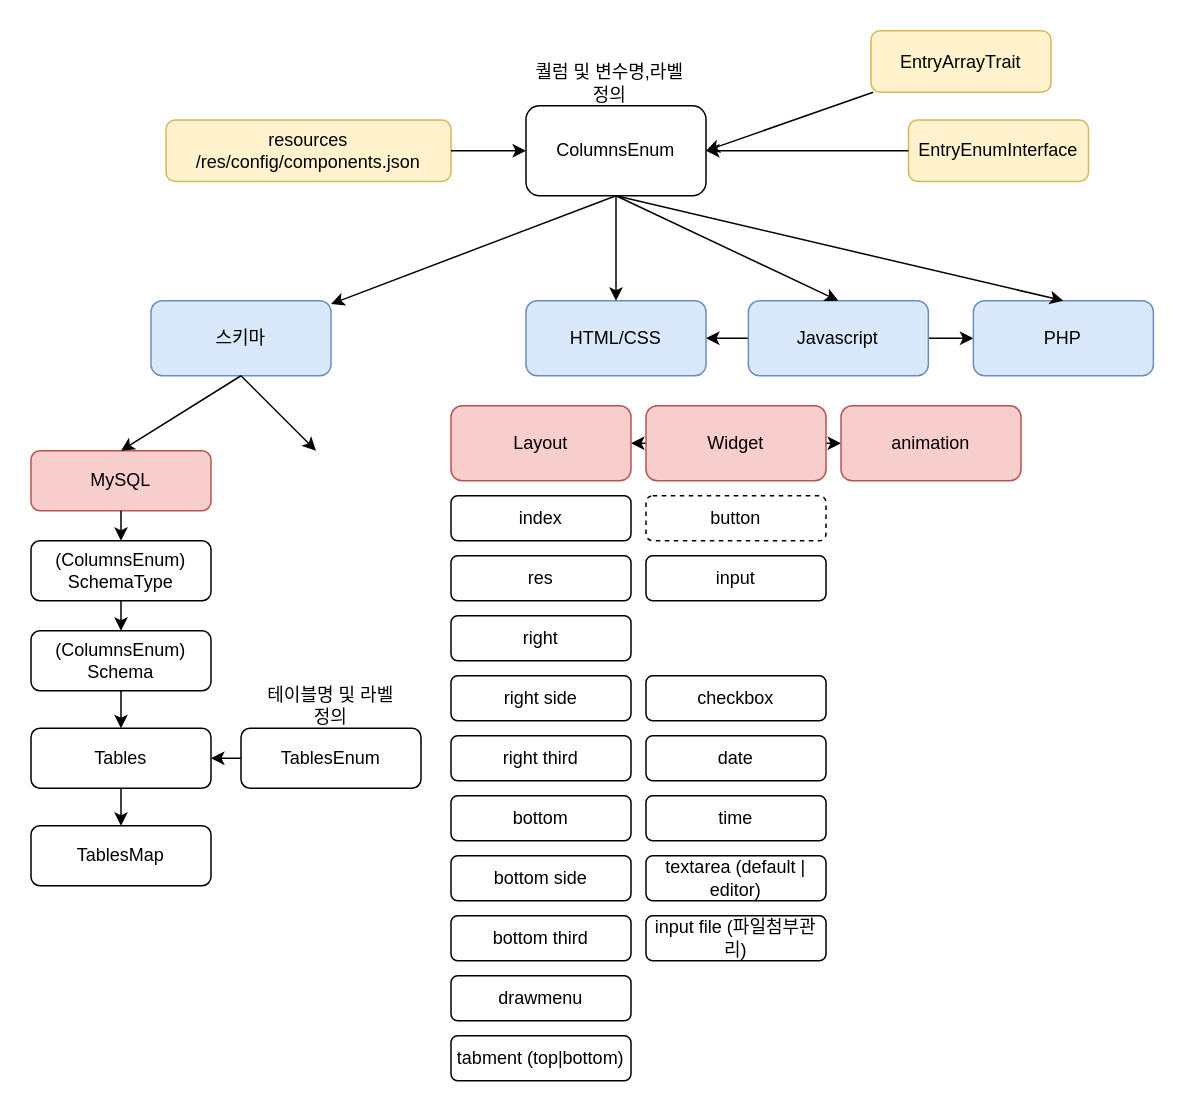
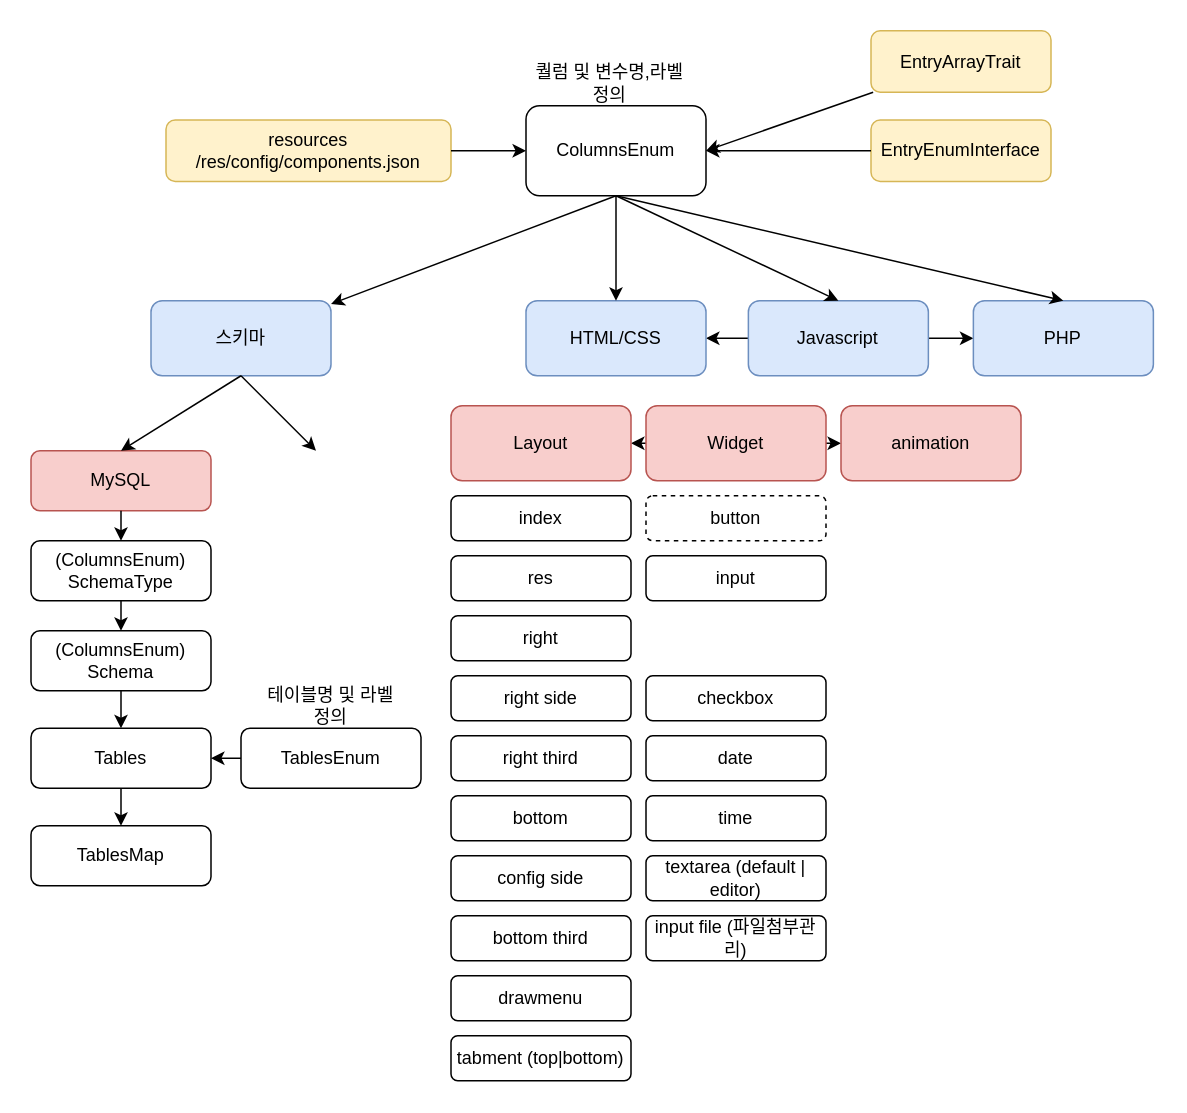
node "EntryEnumInterface": moved (998, 151) -> (961, 151)
node "bottom side": label "bottom side" -> "config side"
